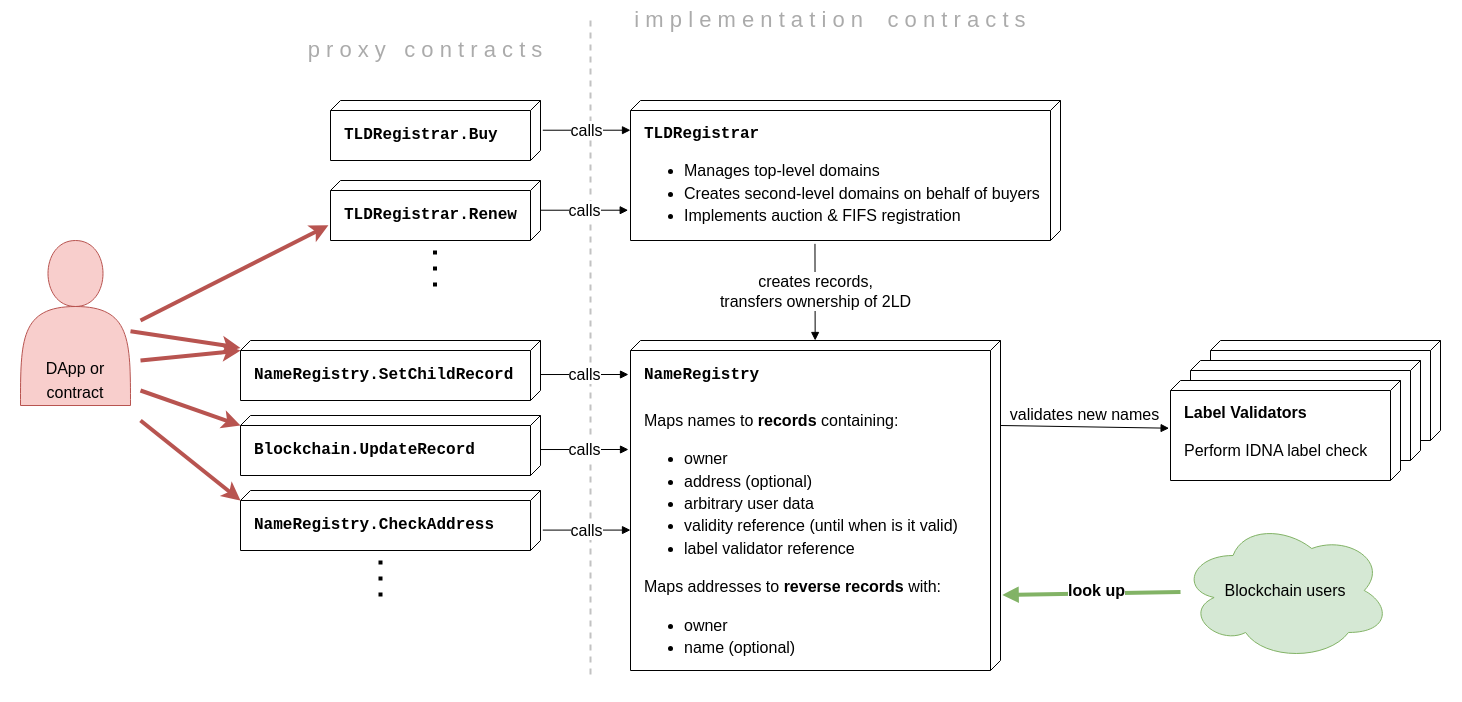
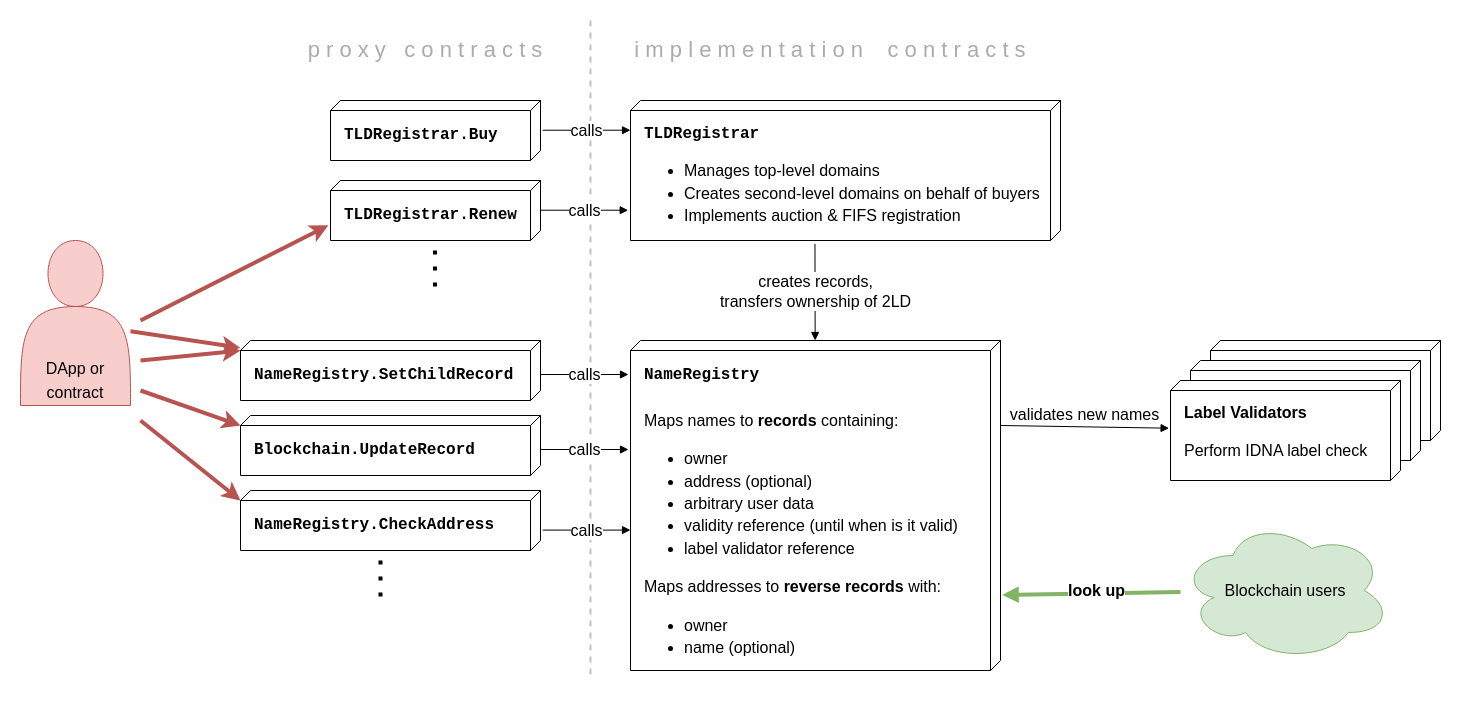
node "i m p l e m e n t a t i o n c o n t r a c t s": moved (831, 21) -> (831, 51)
